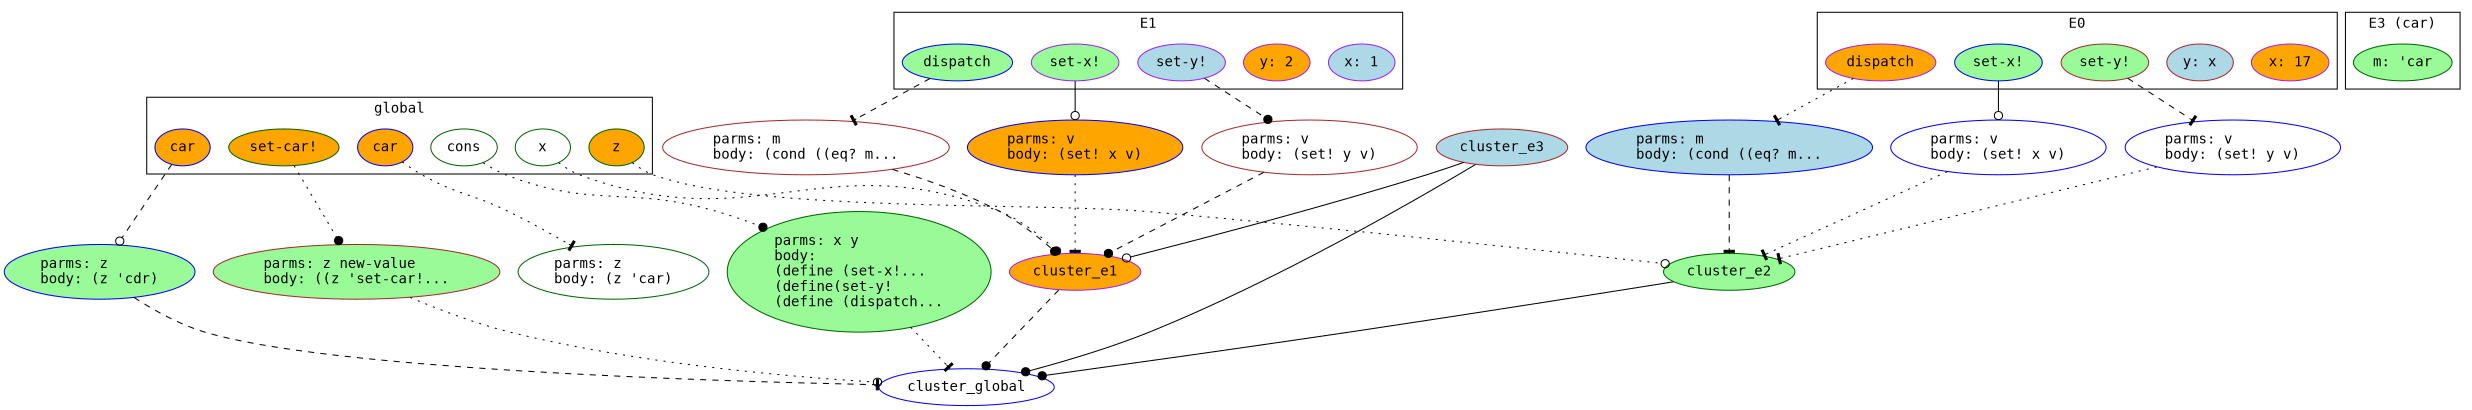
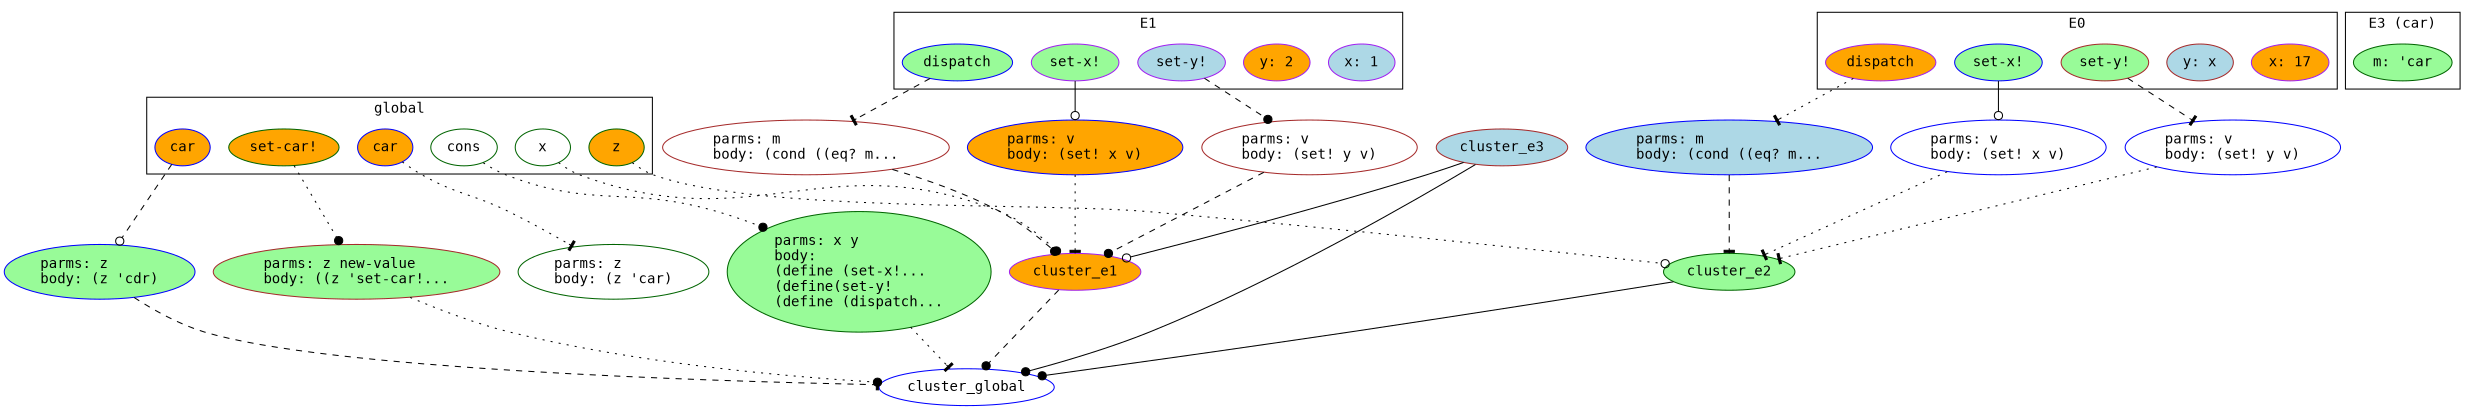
edge "parms: z new-value body: ((z 'set-car!..." -> "cluster_global": arrowhead odot -> dot
